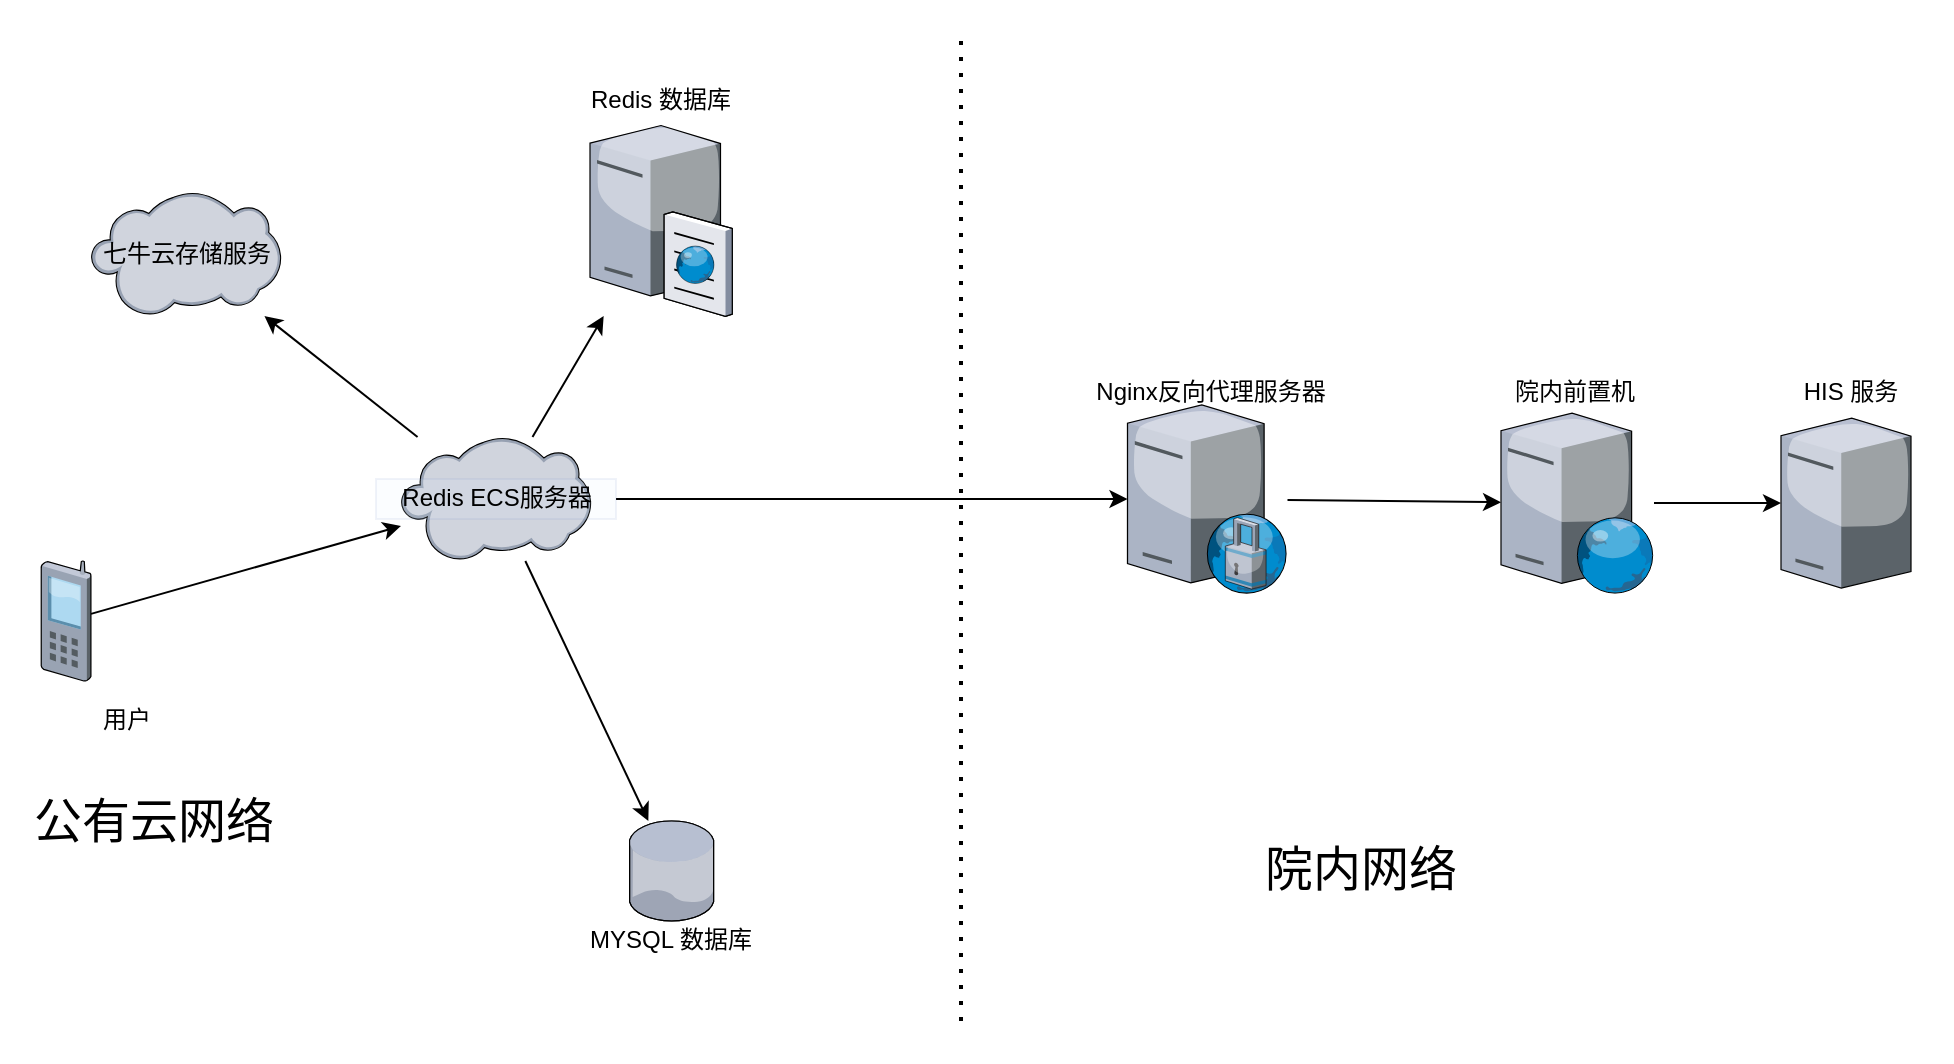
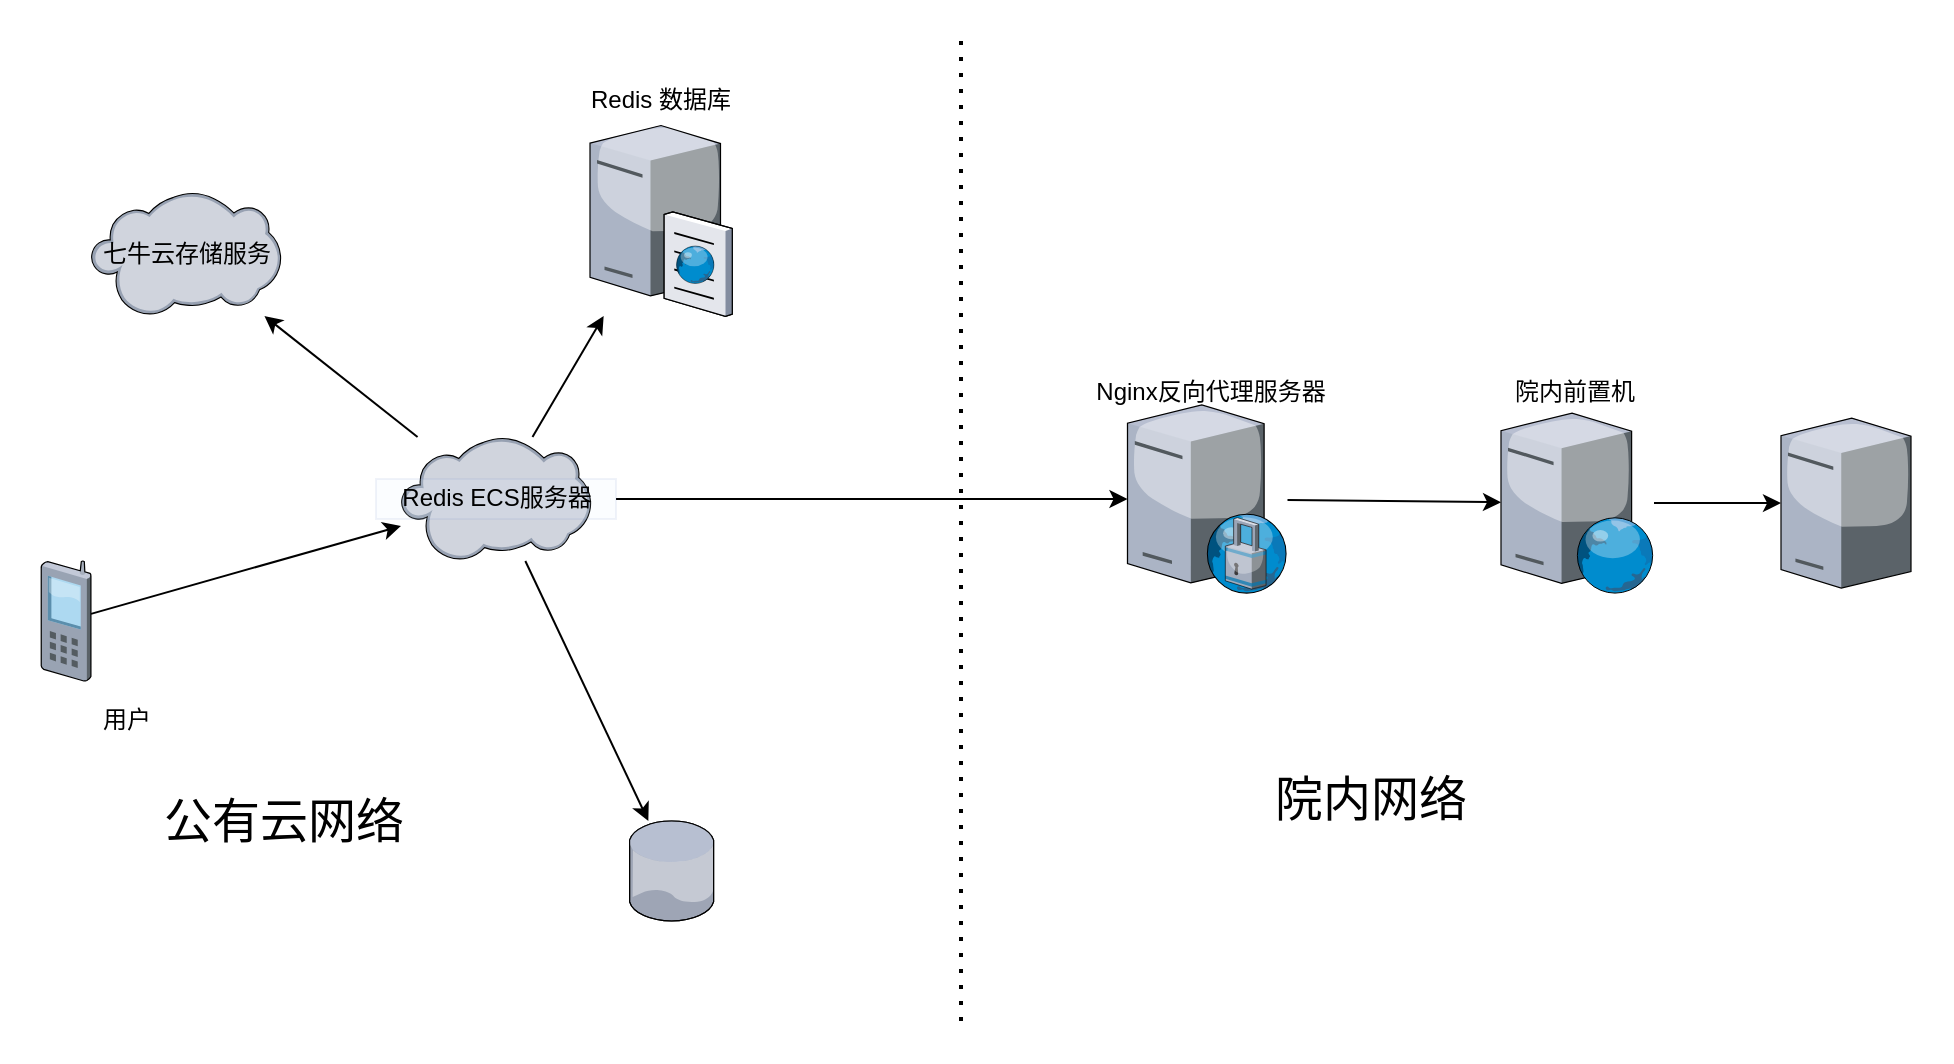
node "HIS 服务": removed
node "公有云网络": moved (161, 811) -> (291, 811)
node "院内网络": moved (1361, 871) -> (1371, 801)
node "MYSQL 数据库": removed
